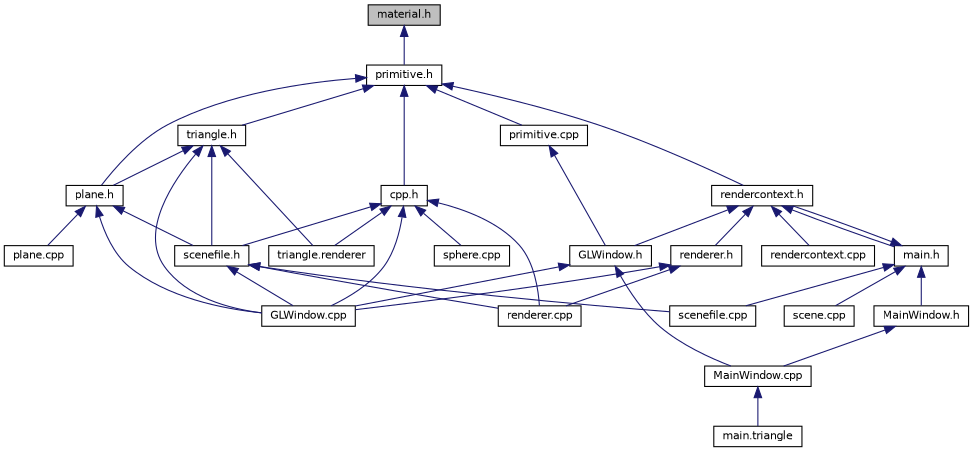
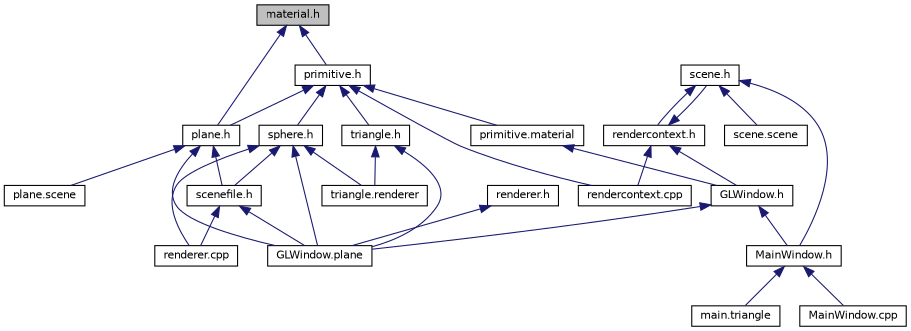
edge "rendercontext.h" -> "primitive.h": now "rendercontext.cpp" -> "primitive.h"
node "primitive.cpp": label "primitive.cpp" -> "primitive.material"
edge "plane.h" -> "triangle.h": now "plane.h" -> "material.h"
node "cpp.h": label "cpp.h" -> "sphere.h"
edge "scenefile.h" -> "triangle.h": removed
edge "renderer.h" -> "rendercontext.h": removed
node "plane.cpp": label "plane.cpp" -> "plane.scene"
node "sphere.cpp": removed
node "main.h": label "main.h" -> "scene.h"
edge "renderer.cpp" -> "renderer.h": removed
node "GLWindow.cpp": label "GLWindow.cpp" -> "GLWindow.plane"
node "scenefile.cpp": removed
node "scene.cpp": label "scene.cpp" -> "scene.scene"
edge "MainWindow.cpp" -> "GLWindow.h": now "MainWindow.h" -> "GLWindow.h"
edge "main.triangle" -> "MainWindow.cpp": now "main.triangle" -> "MainWindow.h"
